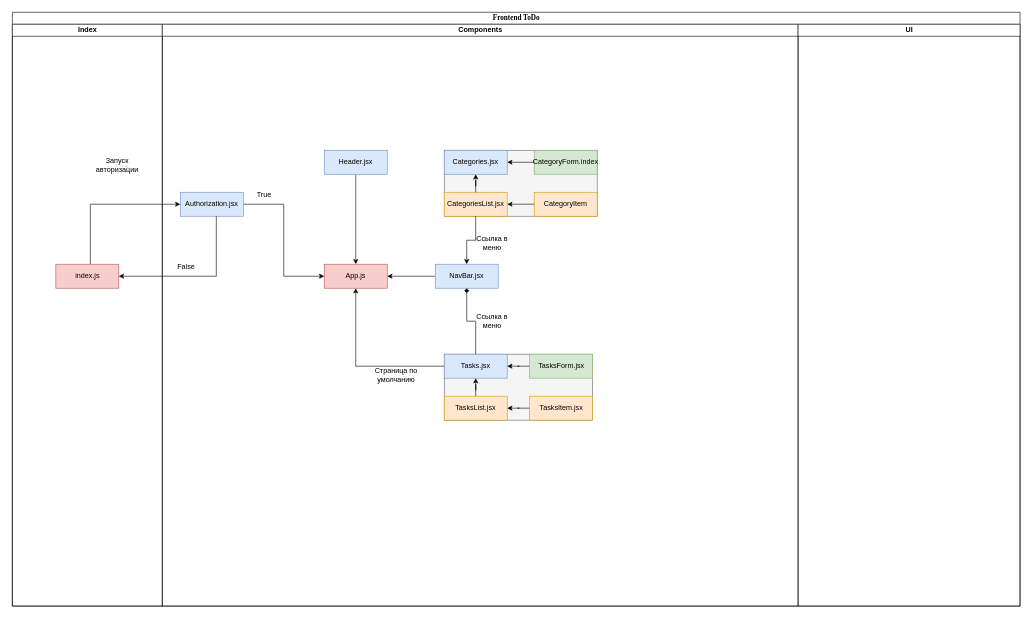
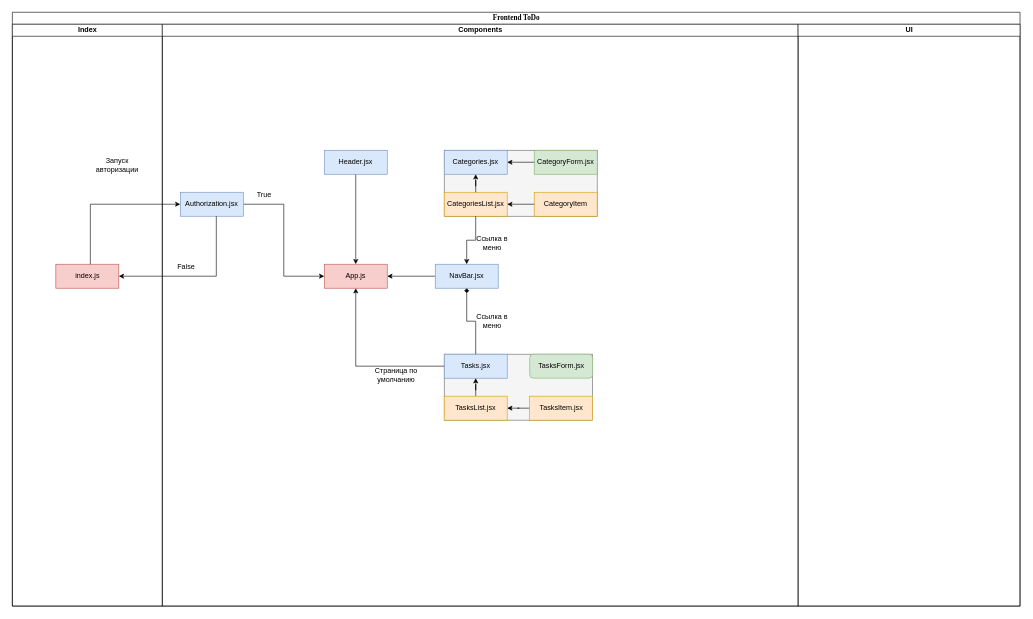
node "CategoryForm.index": label "CategoryForm.index" -> "CategoryForm.jsx"
edge "TasksForm.jsx" -> "Tasks.jsx": removed
node "TasksForm.jsx": shape rectangle -> rounded rectangle
